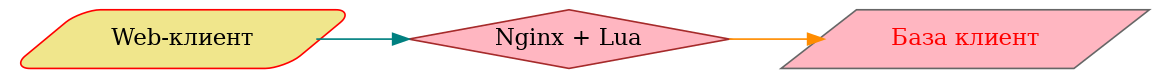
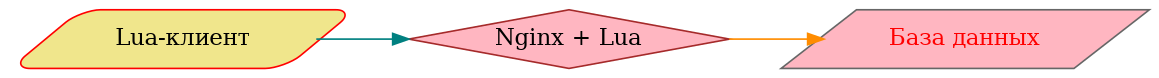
node "Web-клиент": label "Web-клиент" -> "Lua-клиент"
node "База клиент": label "База клиент" -> "База данных"
